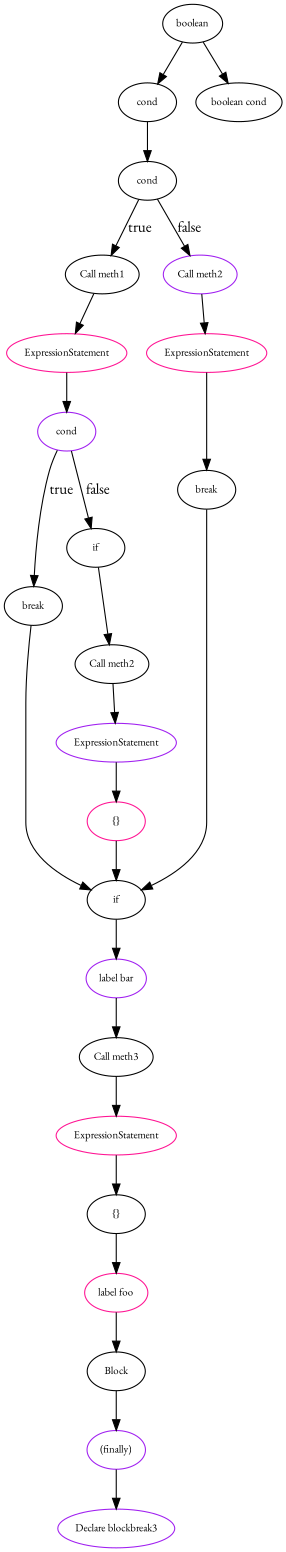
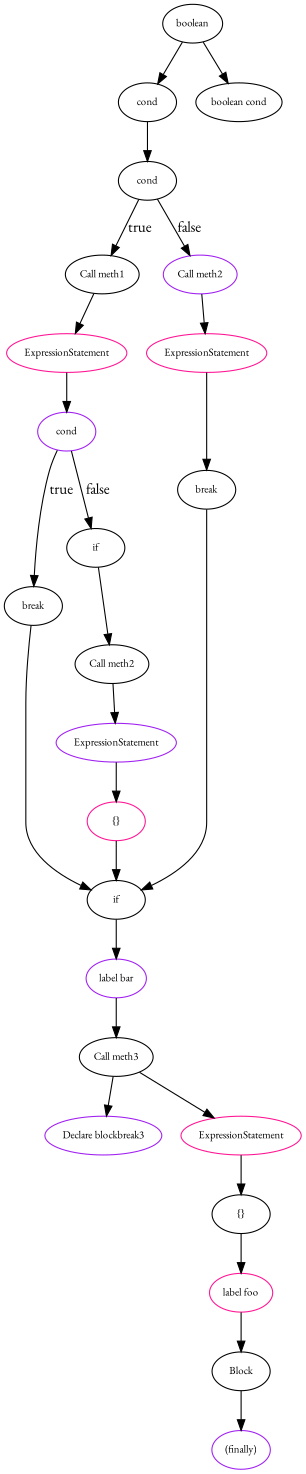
edge "(finally)" -> "Declare blockbreak3": now "Call meth3" -> "Declare blockbreak3"
